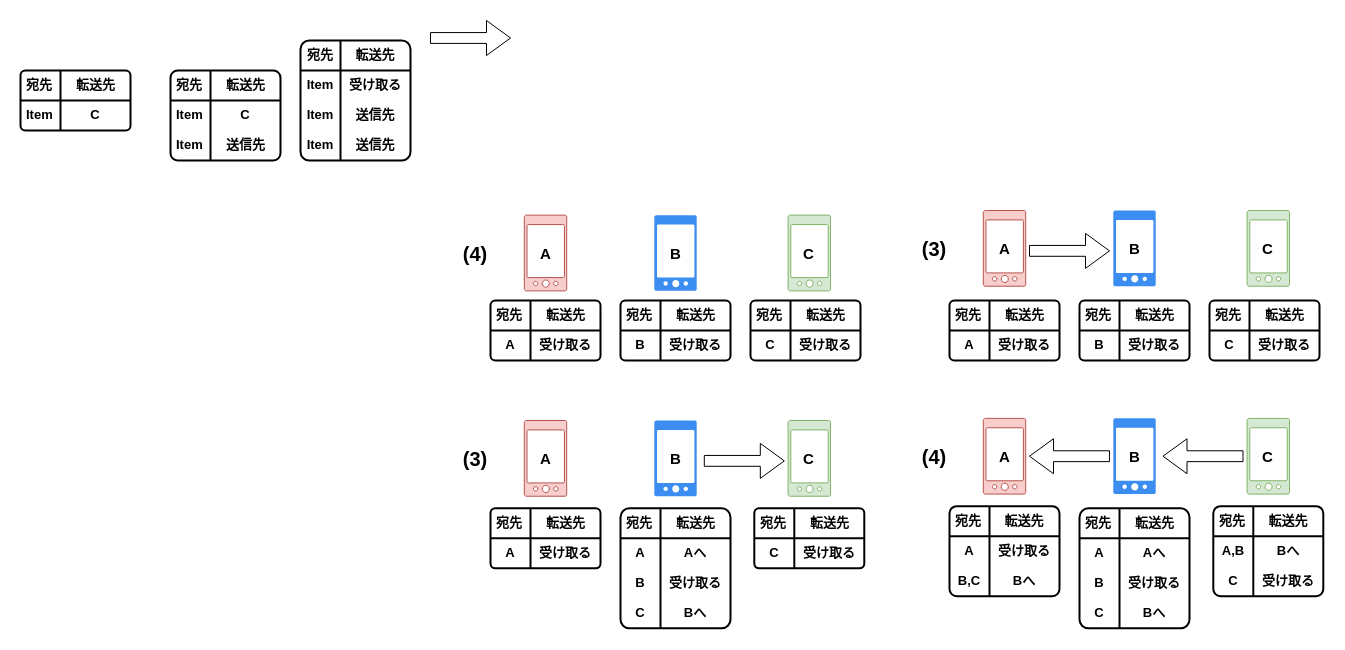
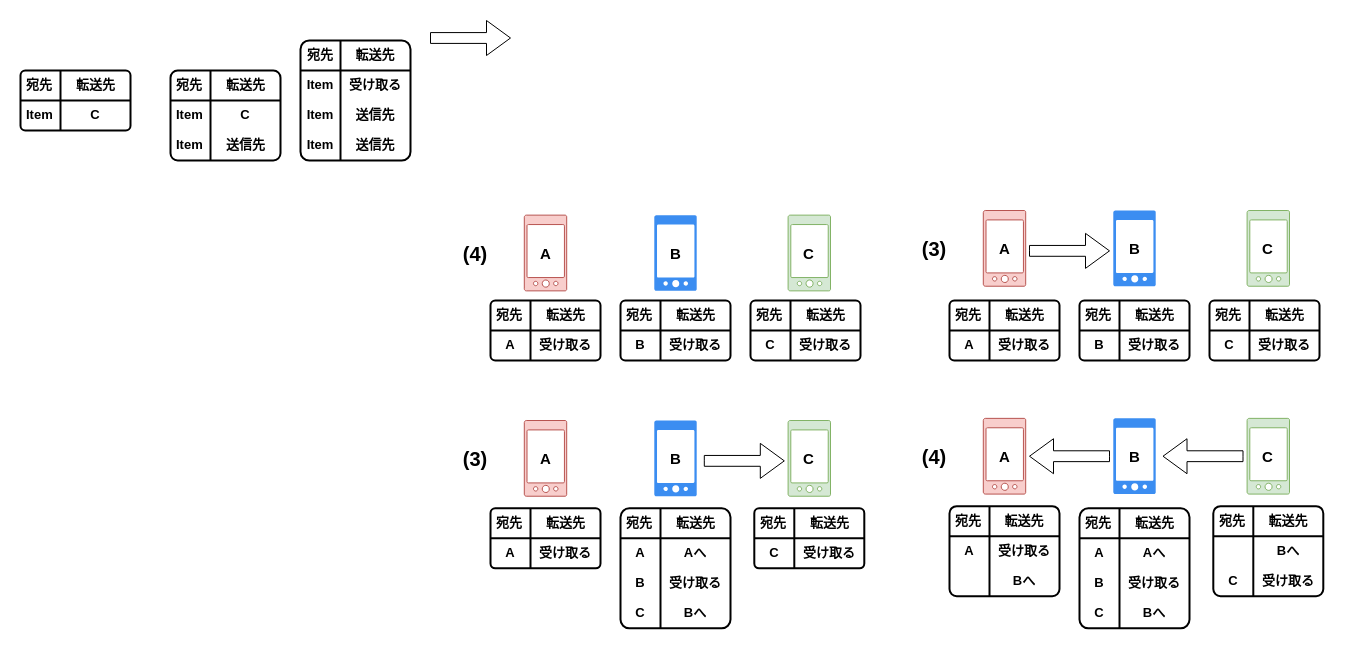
node "A,B": removed
node "B,C": removed
